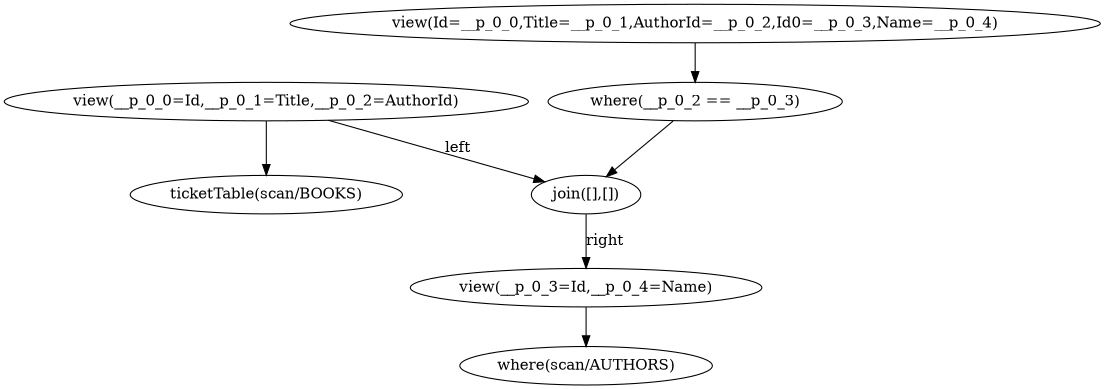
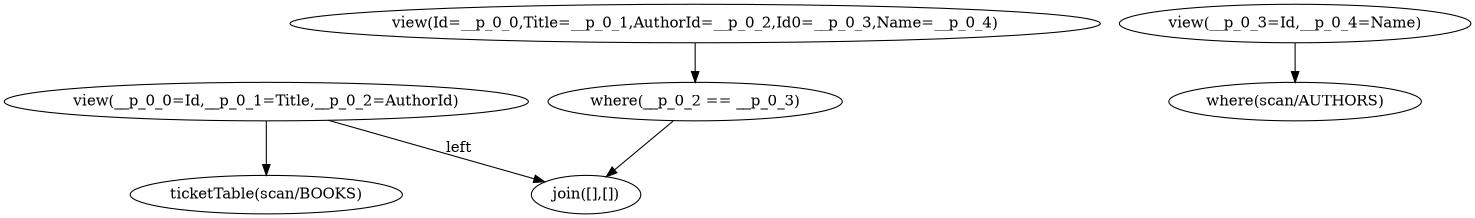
edge "join([],[])" -> "view(__p_0_3=Id,__p_0_4=Name)": removed, label "right"
